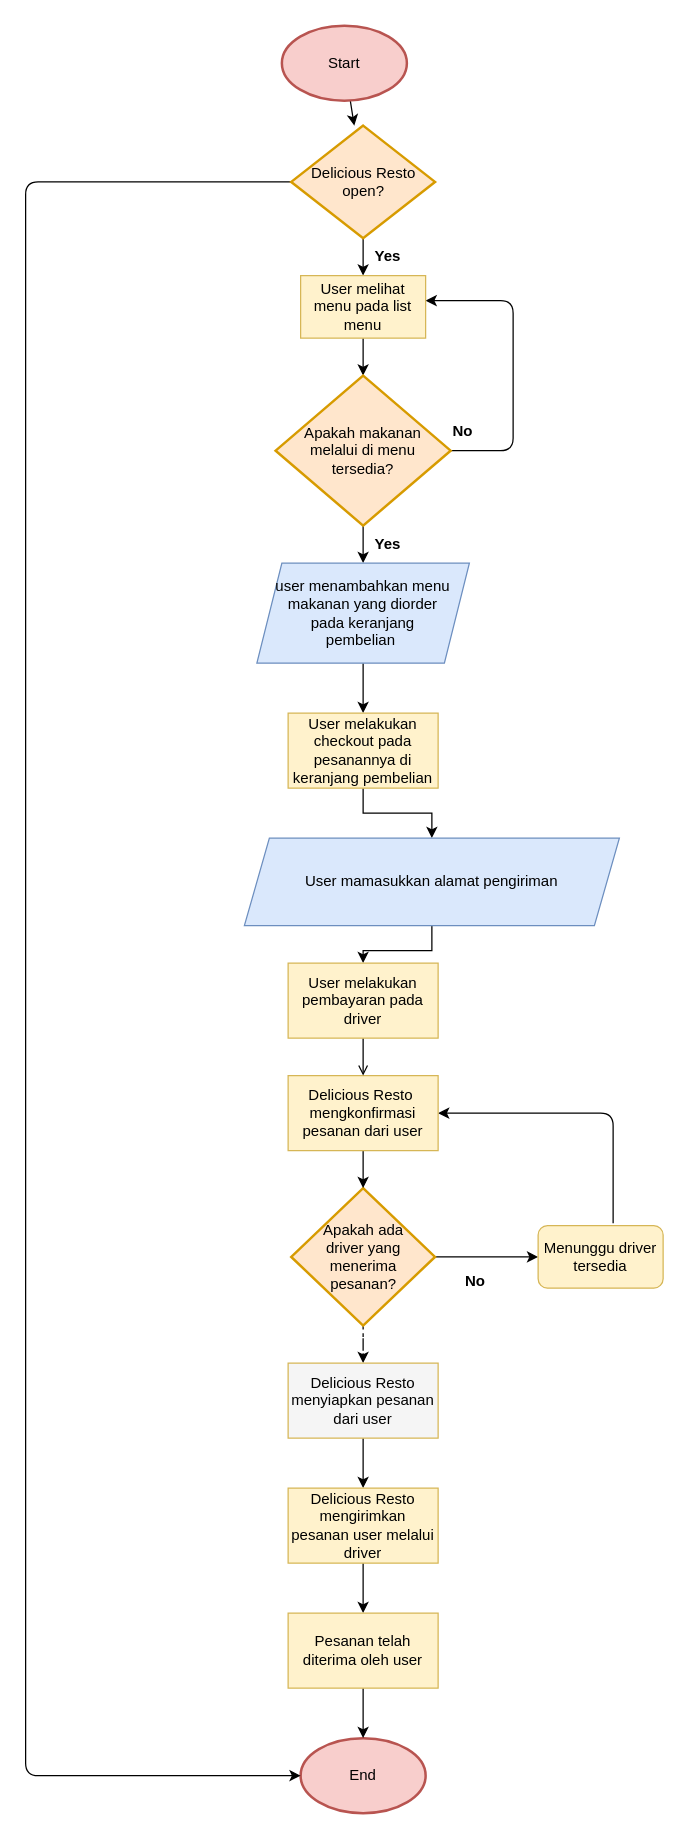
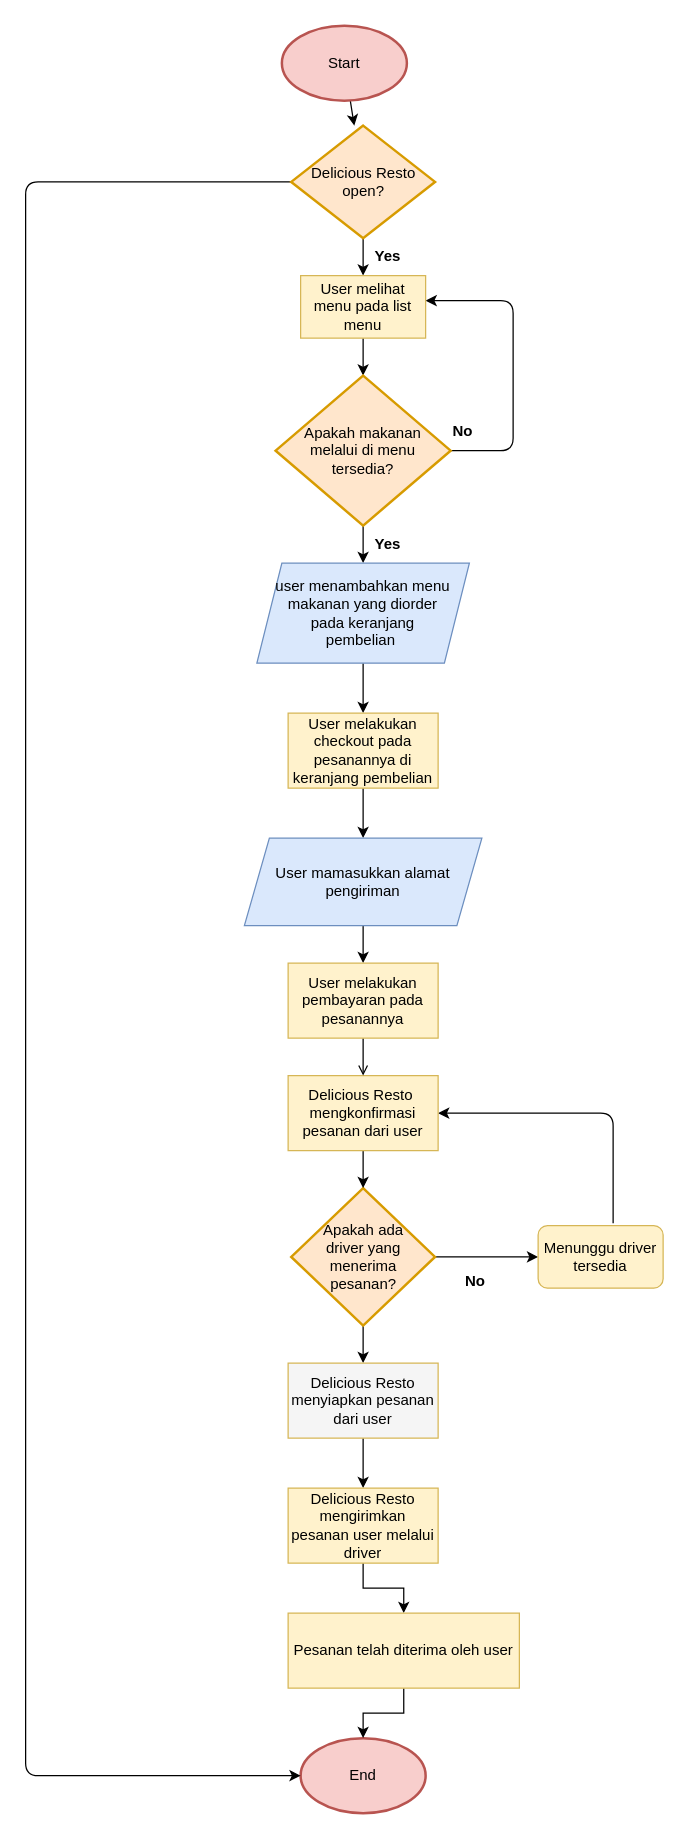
node "User mamasukkan alamat pengiriman": size 375x88 -> 238x88
node "User melakukan pembayaran pada driver": label "User melakukan pembayaran pada driver" -> "User melakukan pembayaran pada pesanannya"
edge "Apakah ada driver yang menerima pesanan?" -> "Delicious Resto menyiapkan pesanan dari user": style dashed -> solid
node "Pesanan telah diterima oleh user": size 150x75 -> 231x75
